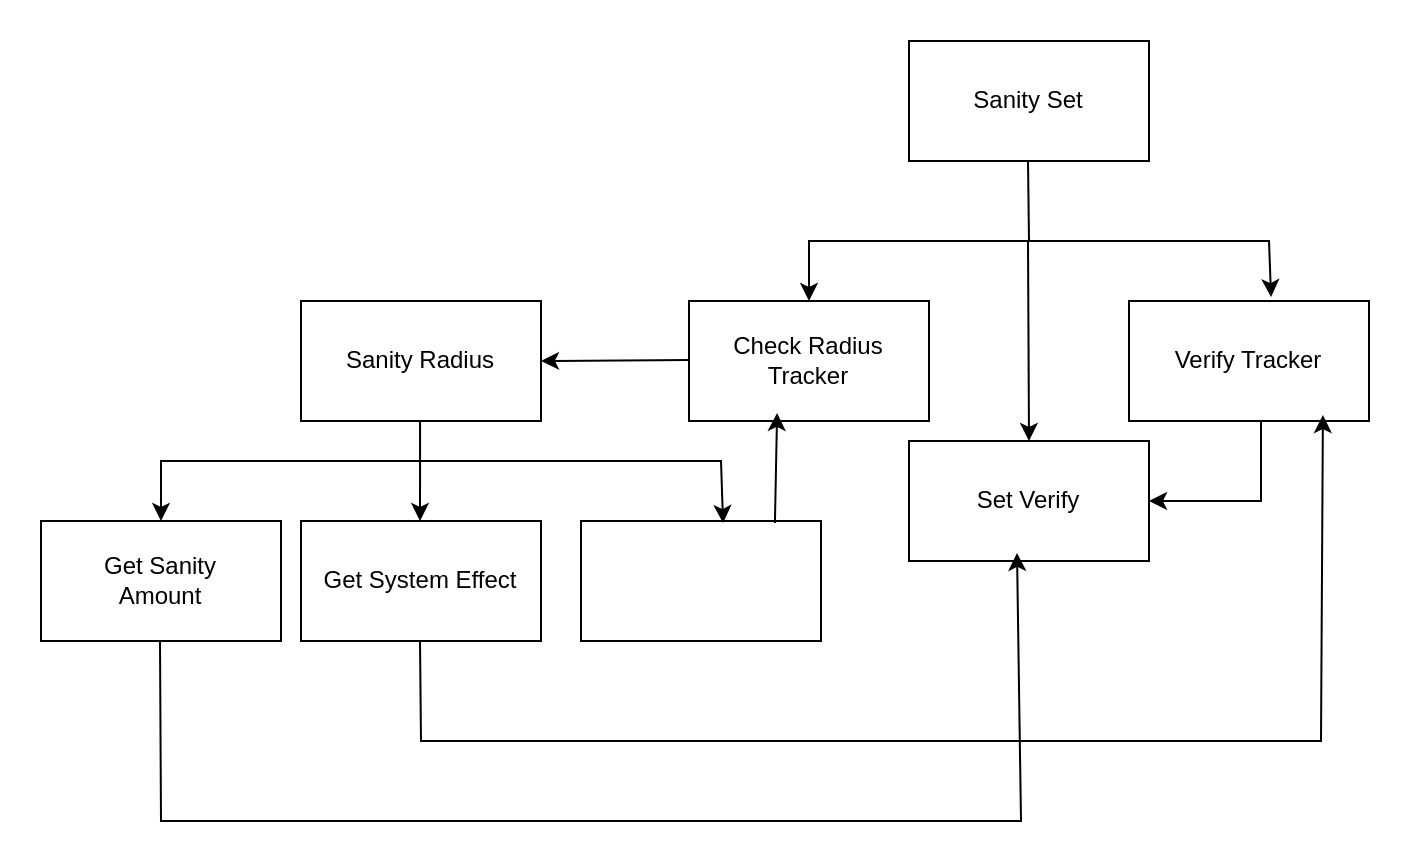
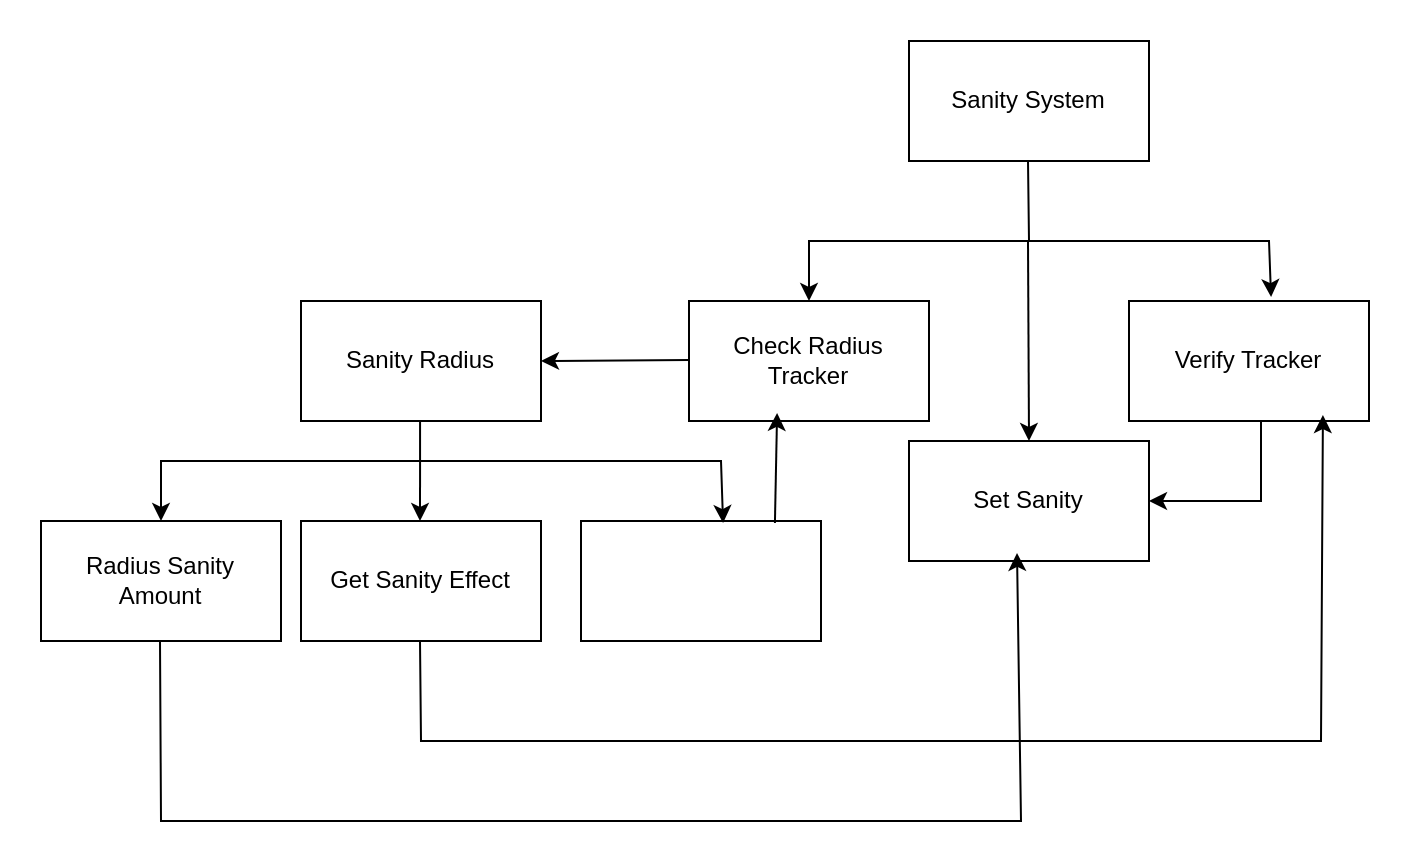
node "Sanity Set": label "Sanity Set" -> "Sanity System"
node "Set Verify": label "Set Verify" -> "Set Sanity"
node "Get Sanity Amount": label "Get Sanity Amount" -> "Radius Sanity Amount"
node "Get System Effect": label "Get System Effect" -> "Get Sanity Effect"
